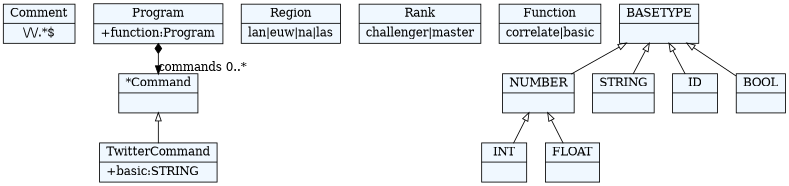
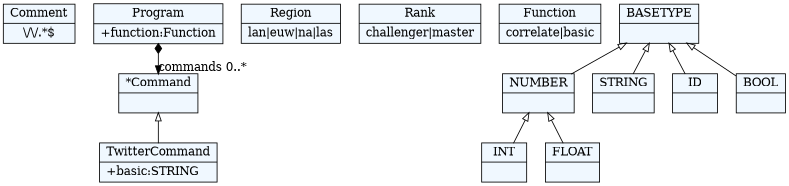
node "Program": text "+function:Program" -> "+function:Function"
